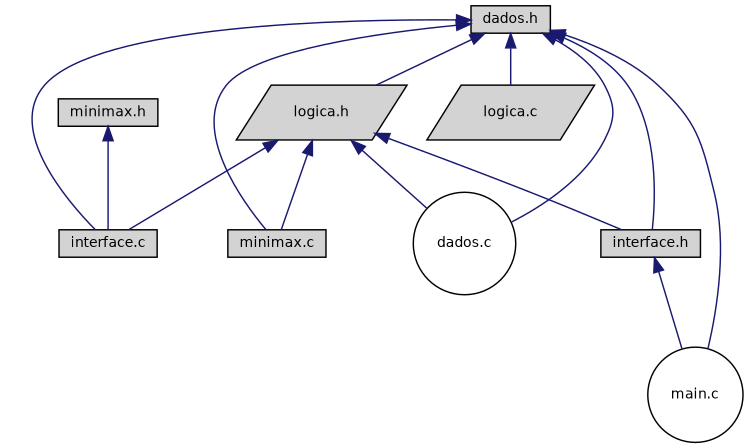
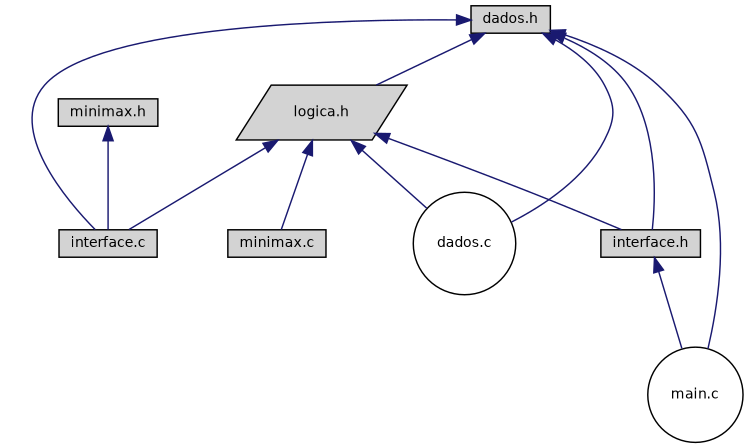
edge "minimax.c" -> "dados.h": removed
node "logica.c": removed
